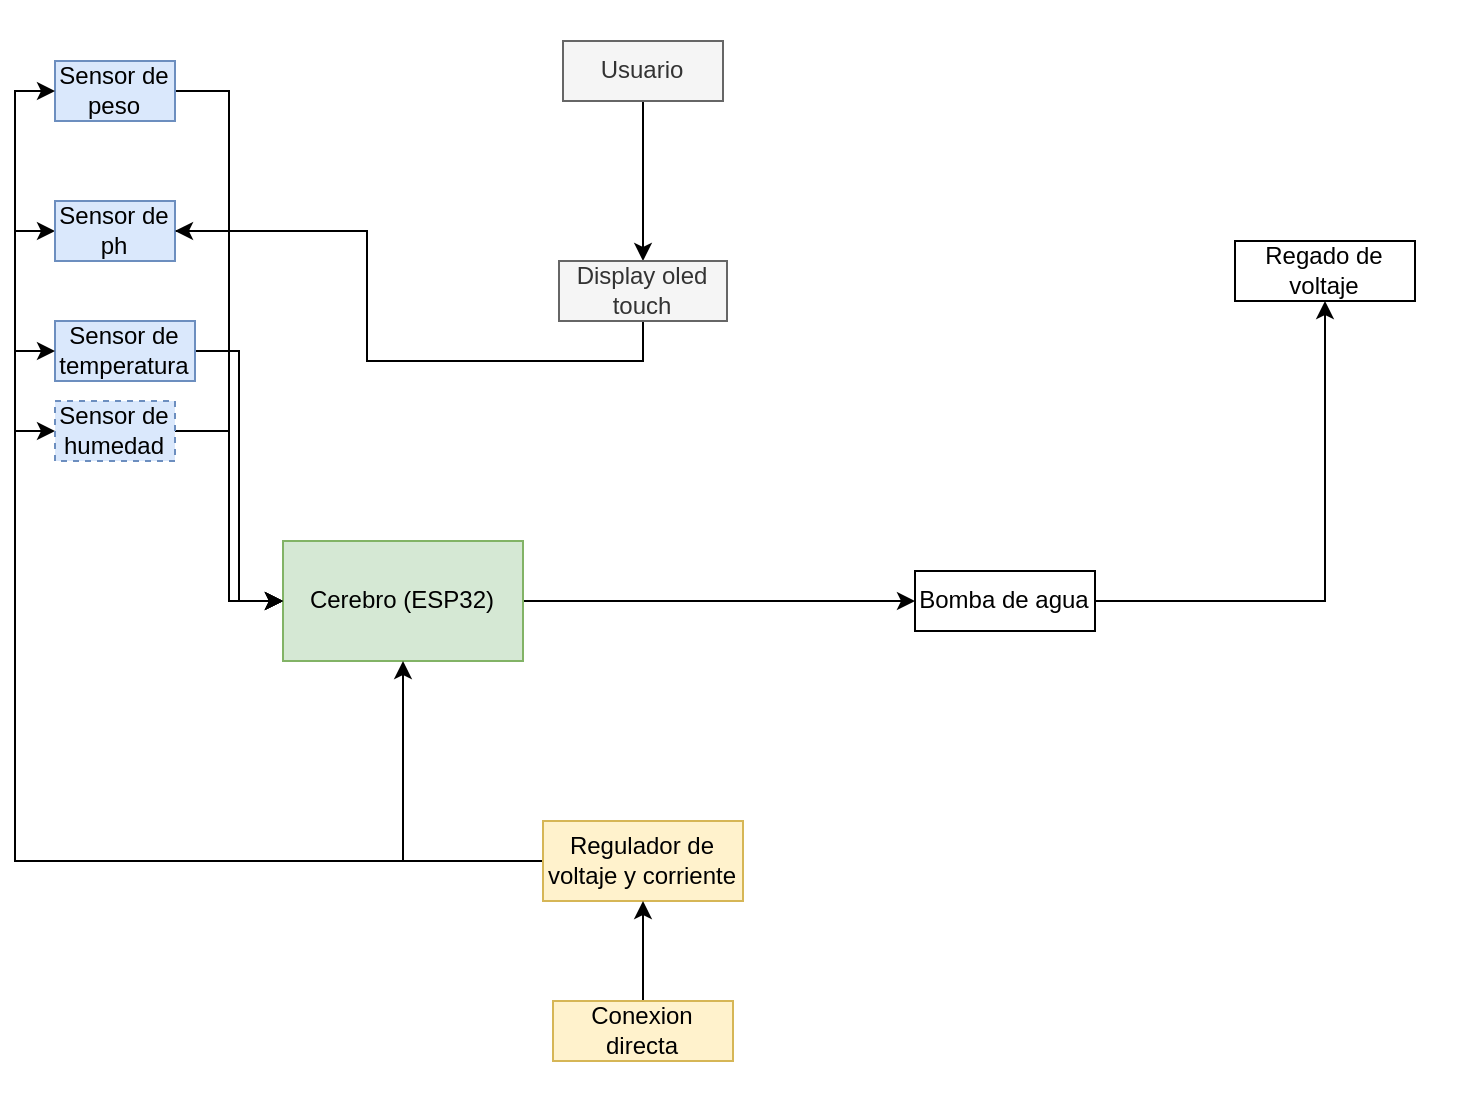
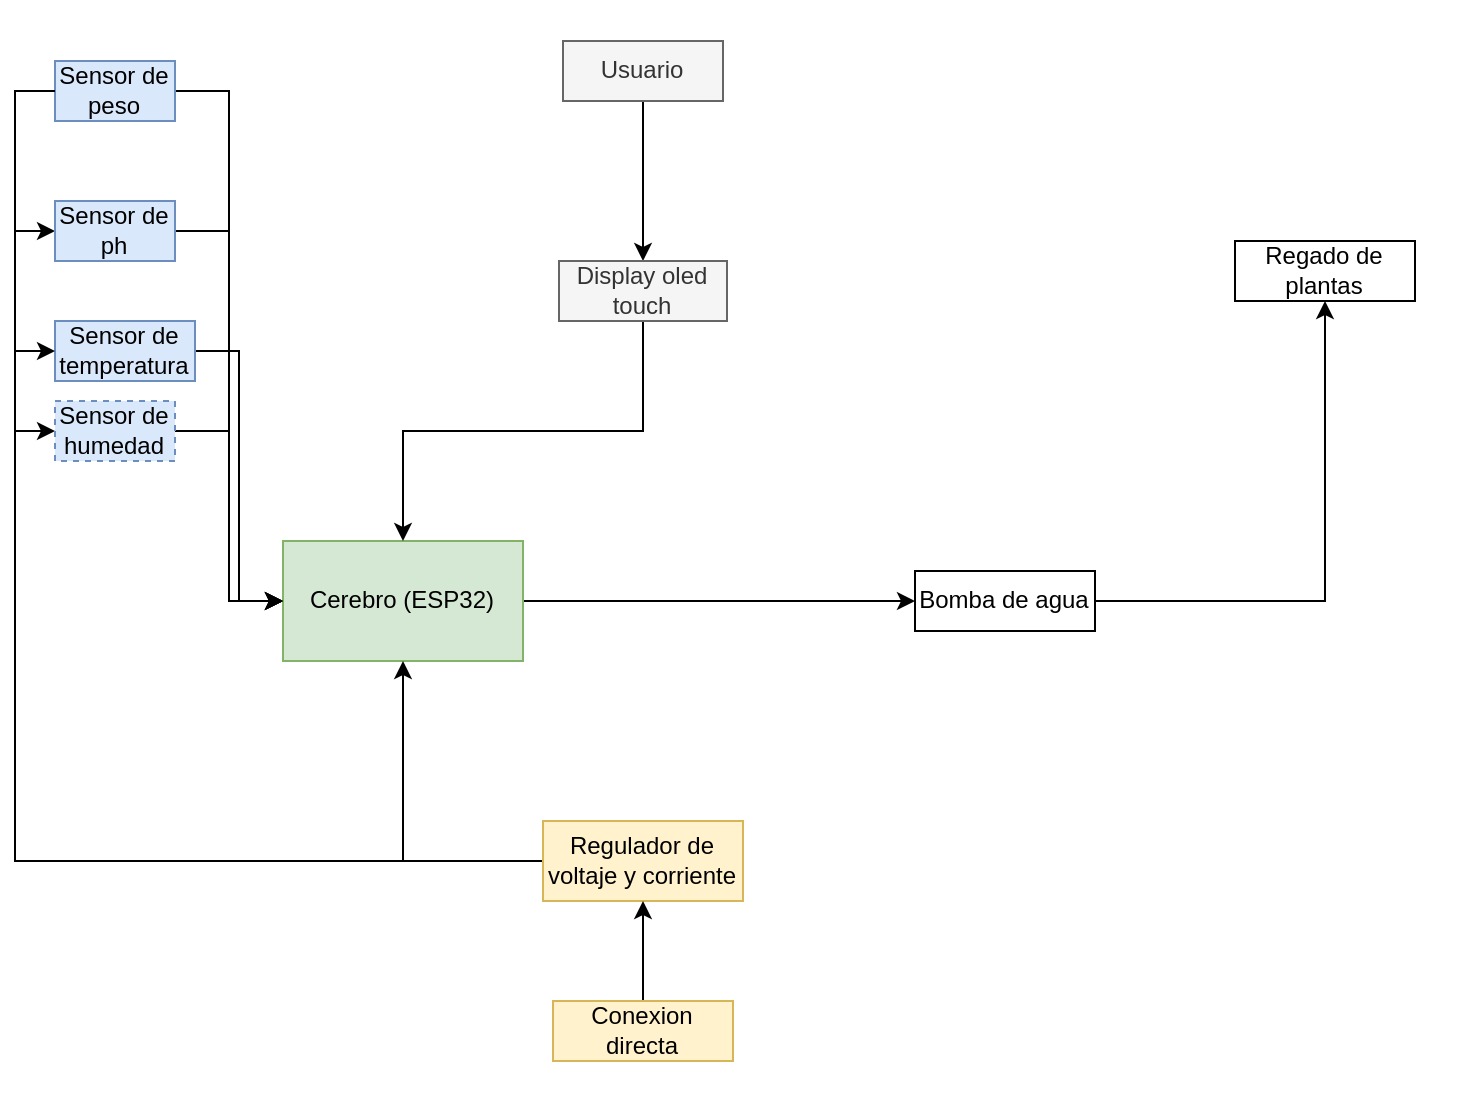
edge "Regulador de voltaje y corriente" -> "Sensor de peso": arrowhead classic -> none
node "Regado de voltaje": label "Regado de voltaje" -> "Regado de plantas"
edge "Display oled touch" -> "Sensor de ph": now "Display oled touch" -> "Cerebro (ESP32)"
